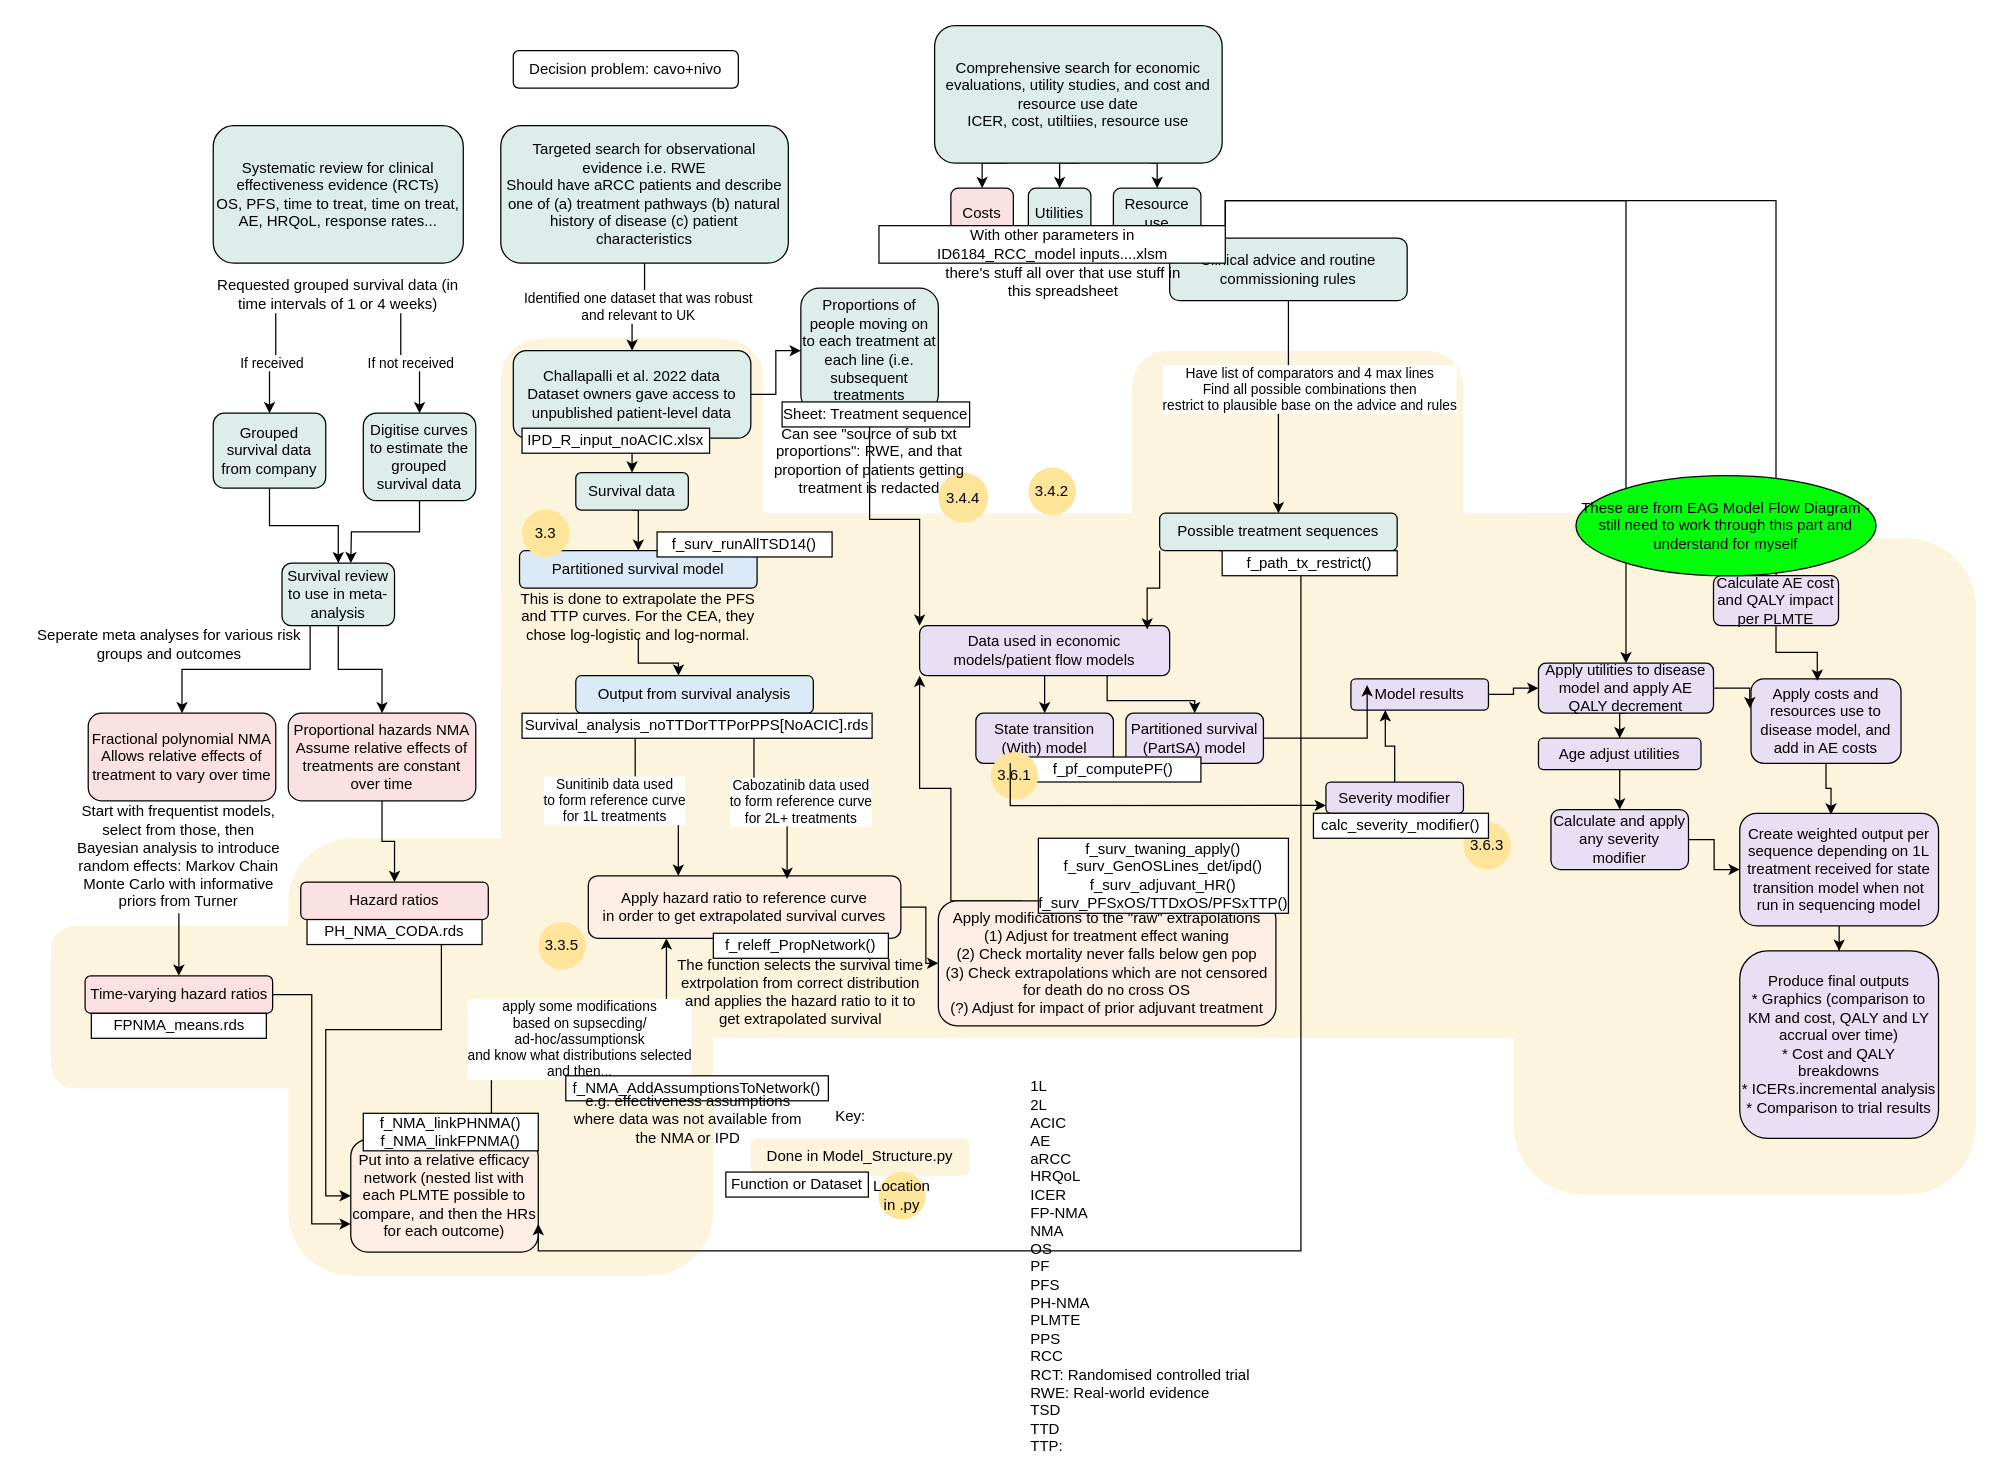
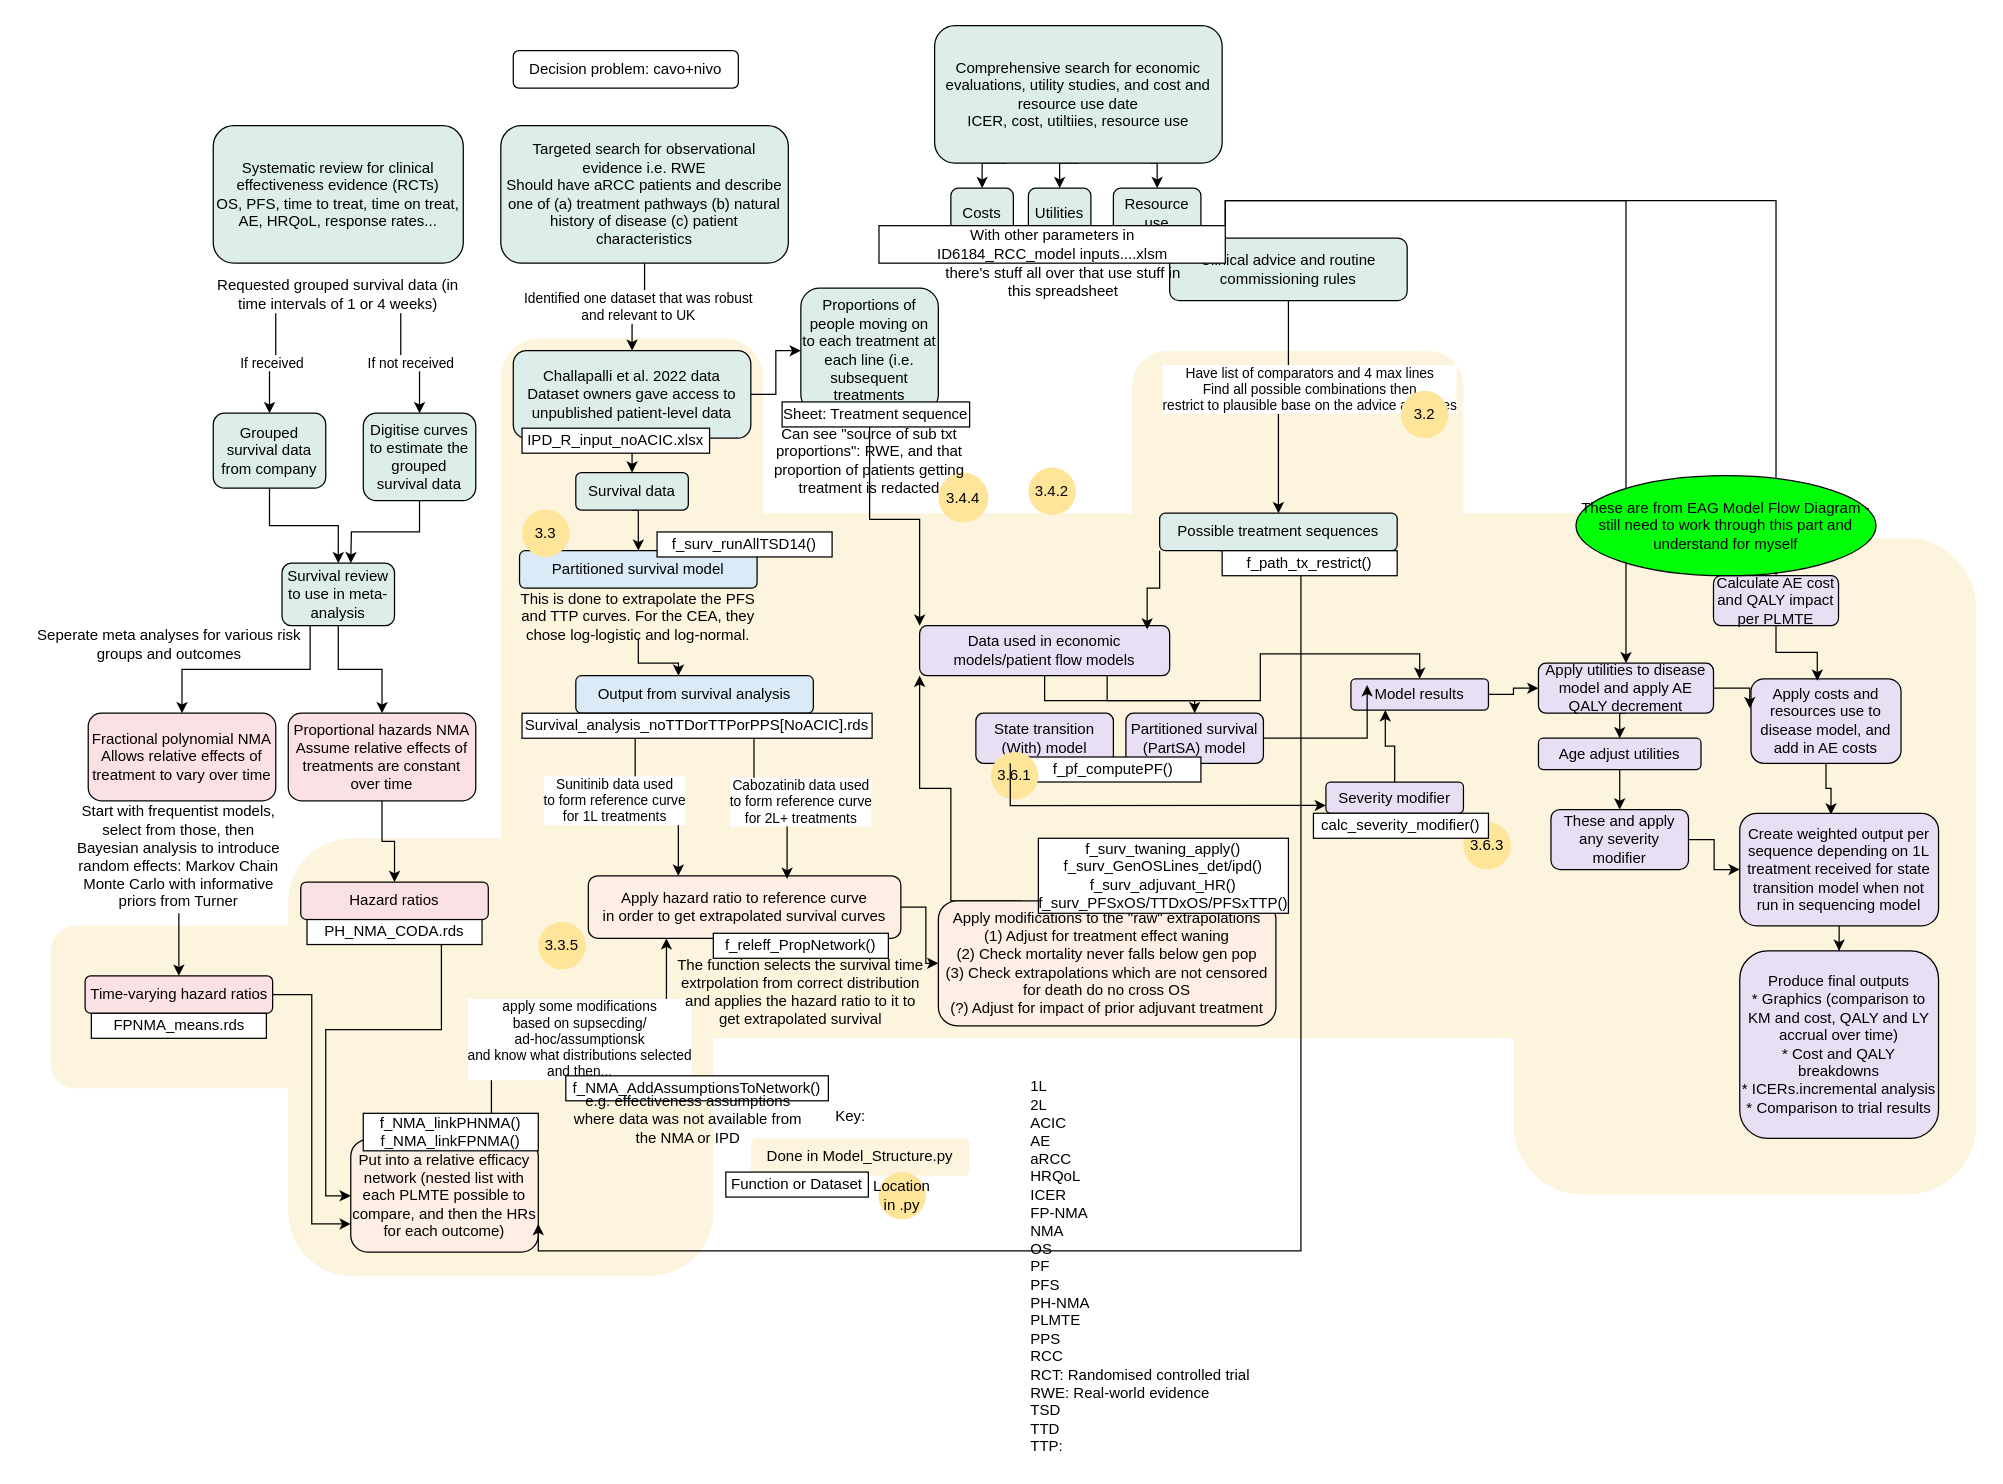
node "Costs": fillcolor #fce1e4 -> #ddedea
node "3.2": added
edge "Data used in economic models/patient flow models" -> "State transition (With) model": now "Data used in economic models/patient flow models" -> "Model results"
node "Calculate and apply any severity modifier": label "Calculate and apply any severity modifier" -> "These and apply any severity modifier"
